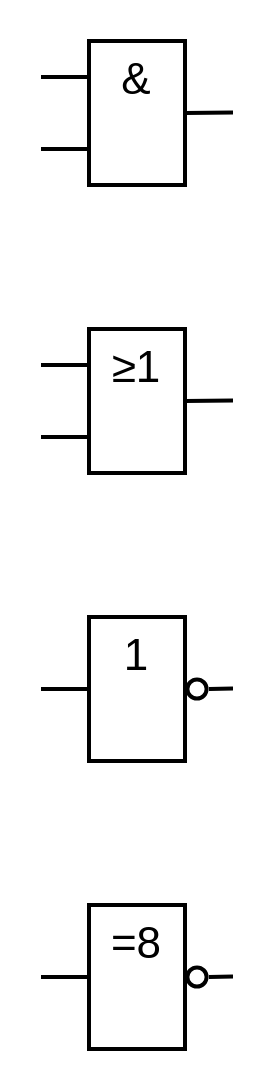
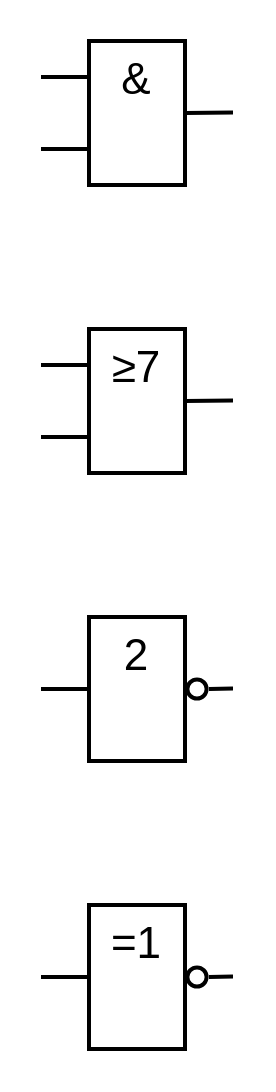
node "≥1": label "≥1" -> "≥7"
node "1": label "1" -> "2"
node "=8": label "=8" -> "=1"
